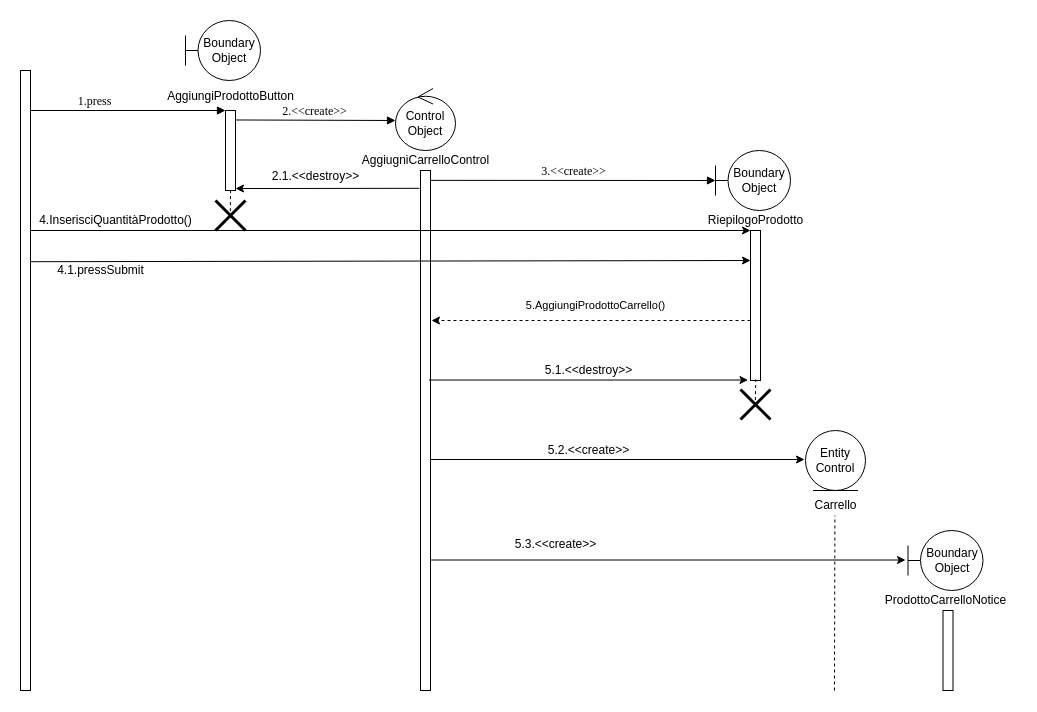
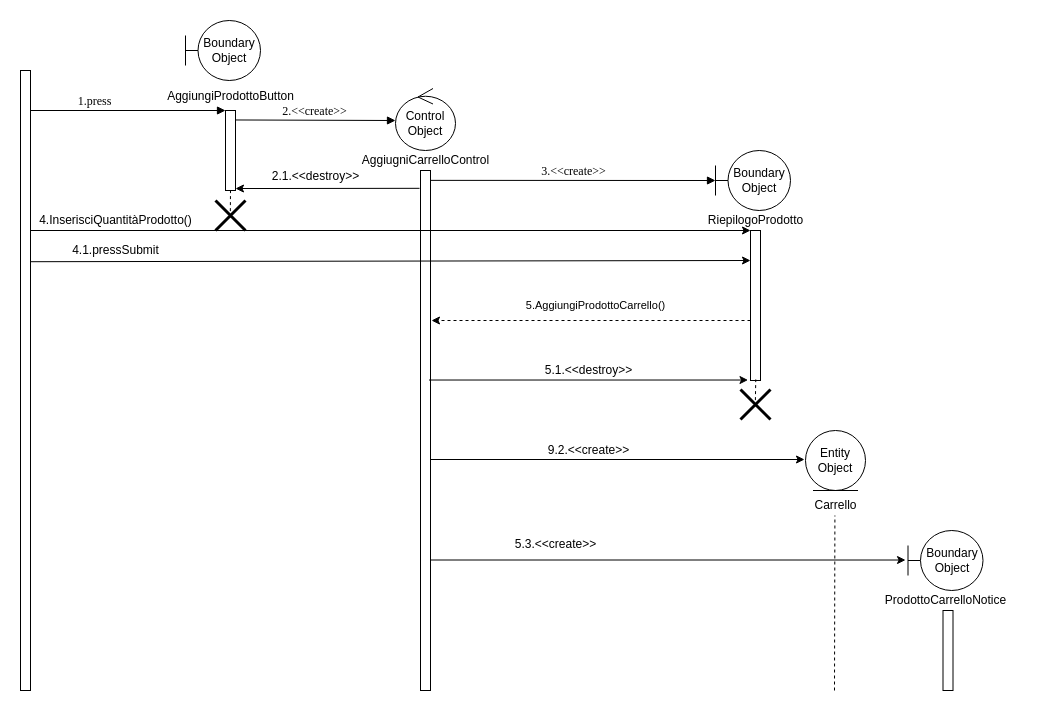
node "4.1.pressSubmit": moved (101, 271) -> (116, 251)
node "5.2.<<create>>": label "5.2.<<create>>" -> "9.2.<<create>>"
node "Entity Control": label "Entity Control" -> "Entity Object"
